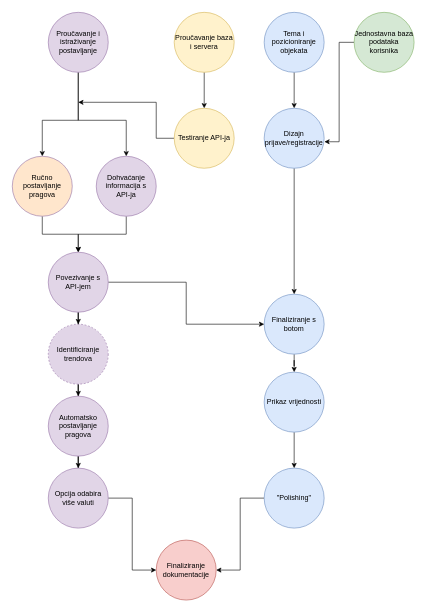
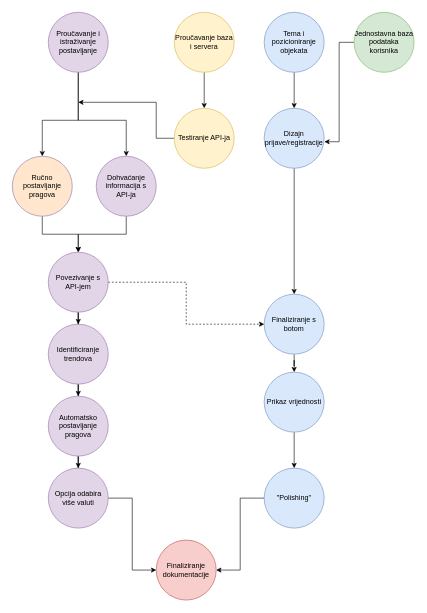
edge "Povezivanje s API-jem" -> "Finaliziranje s botom": style solid -> dashed
node "Identificiranje trendova": style dashed -> solid
